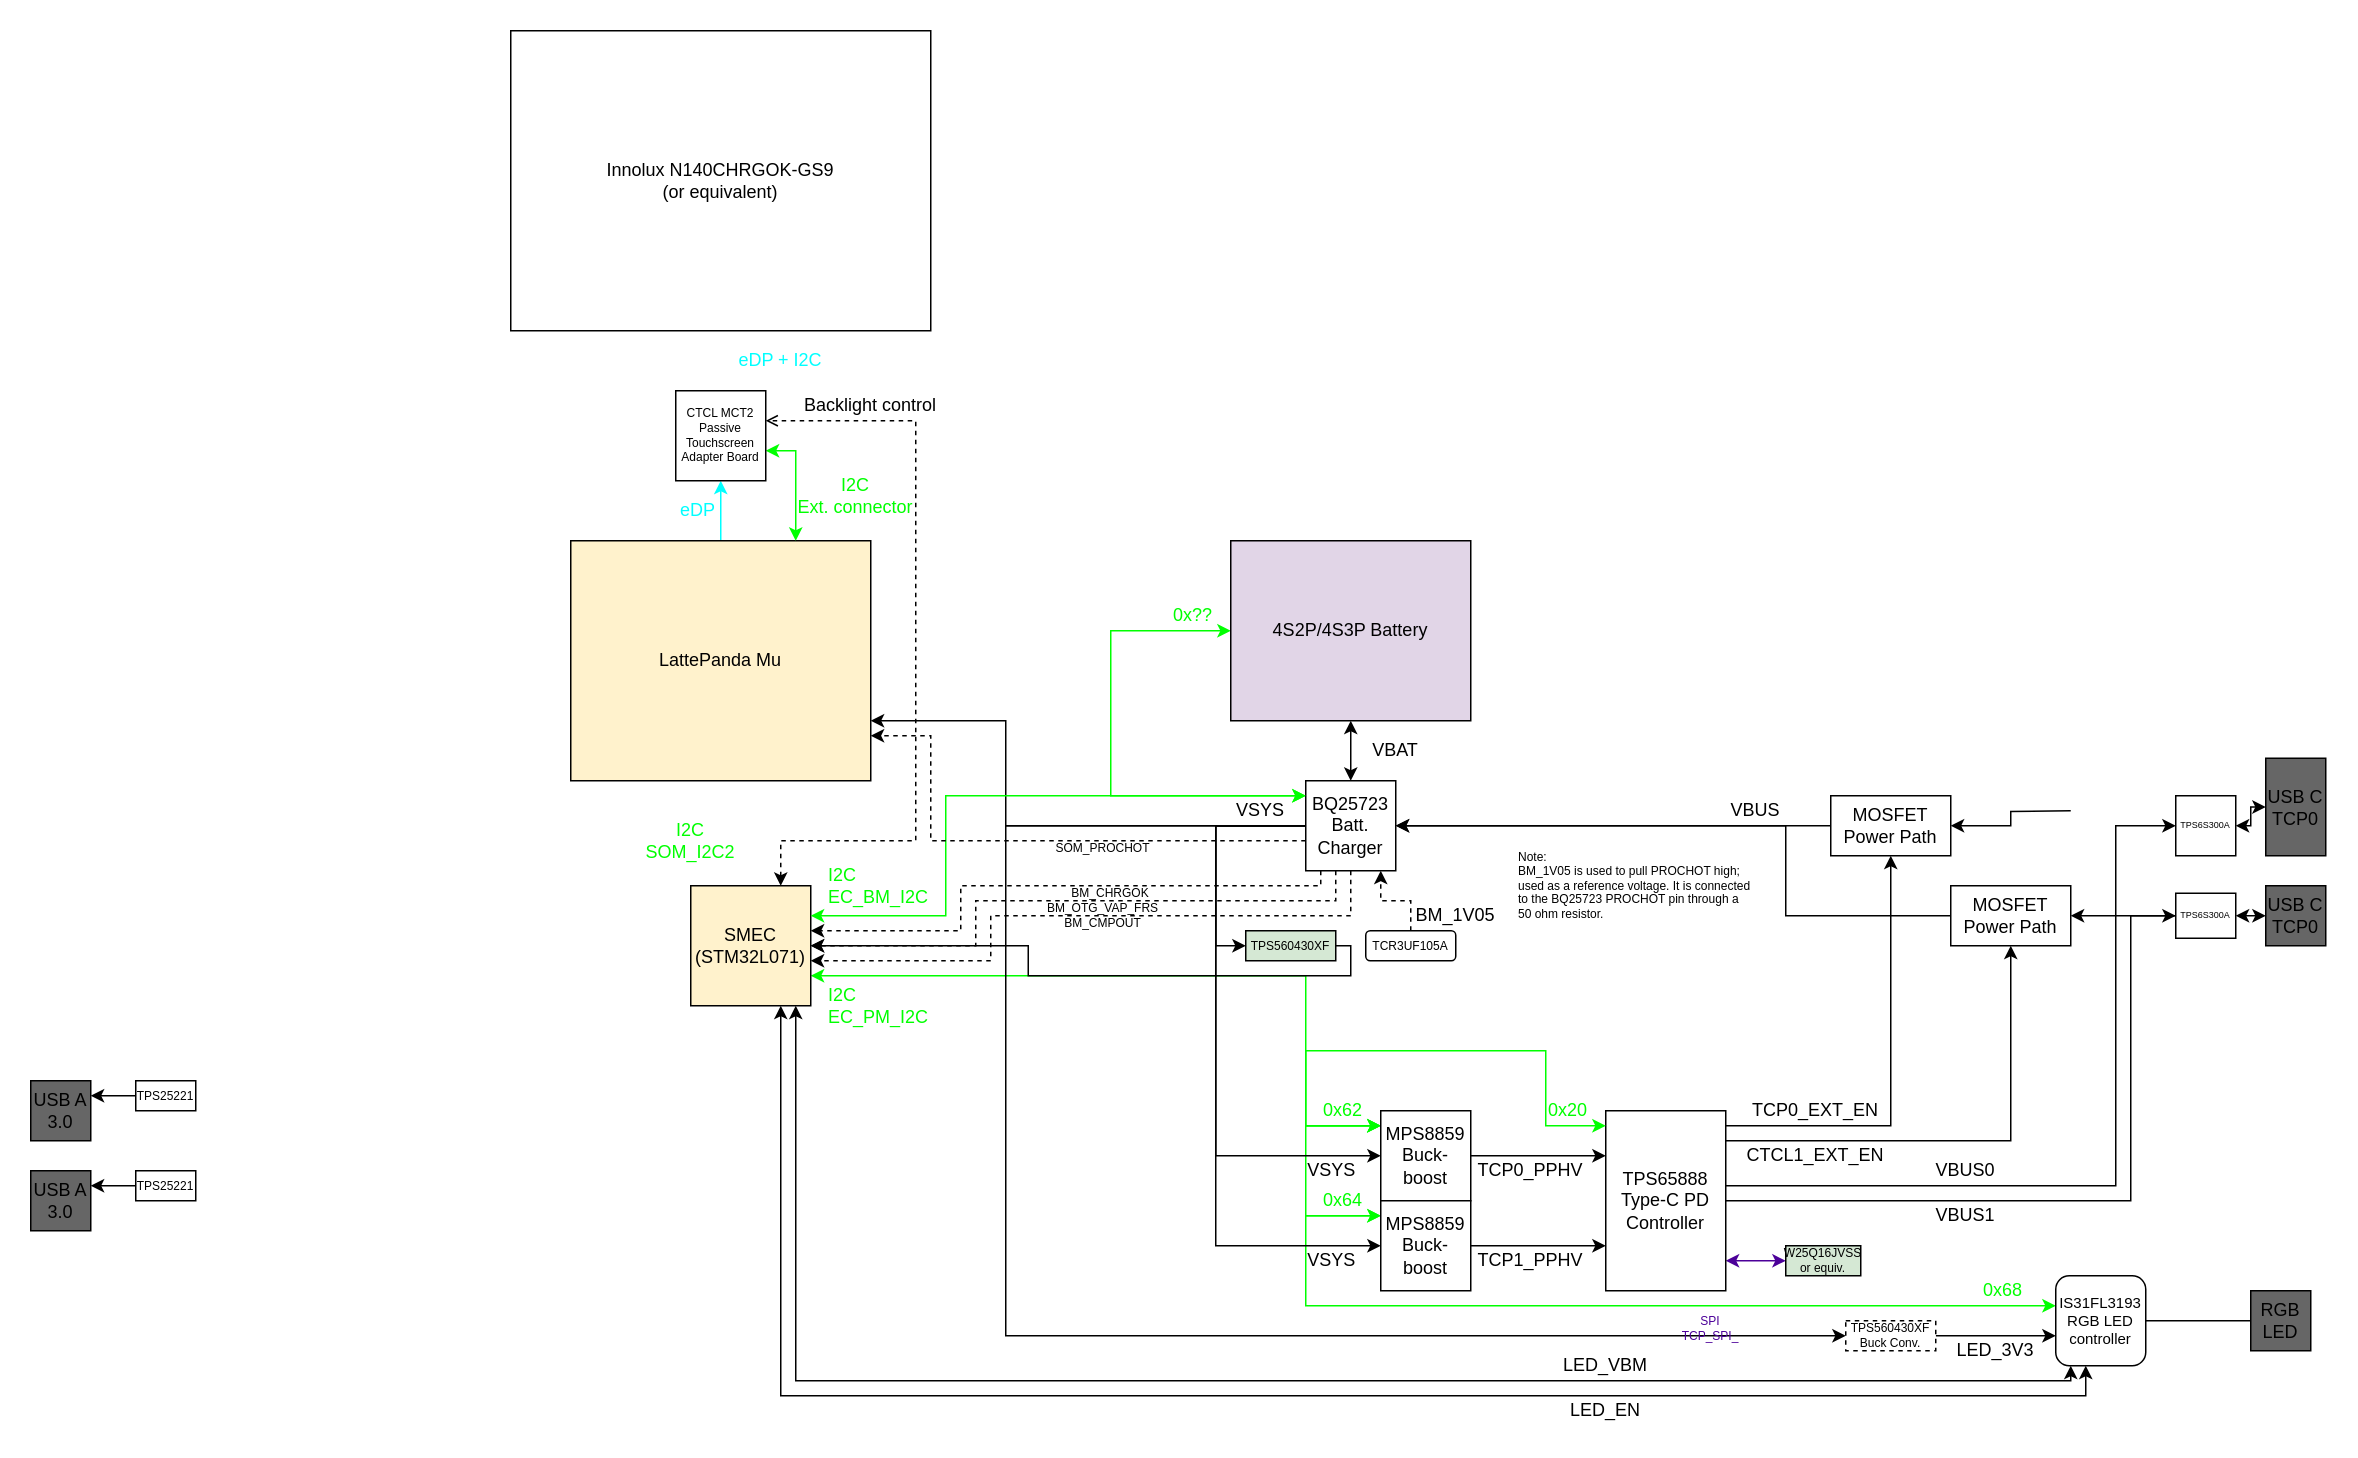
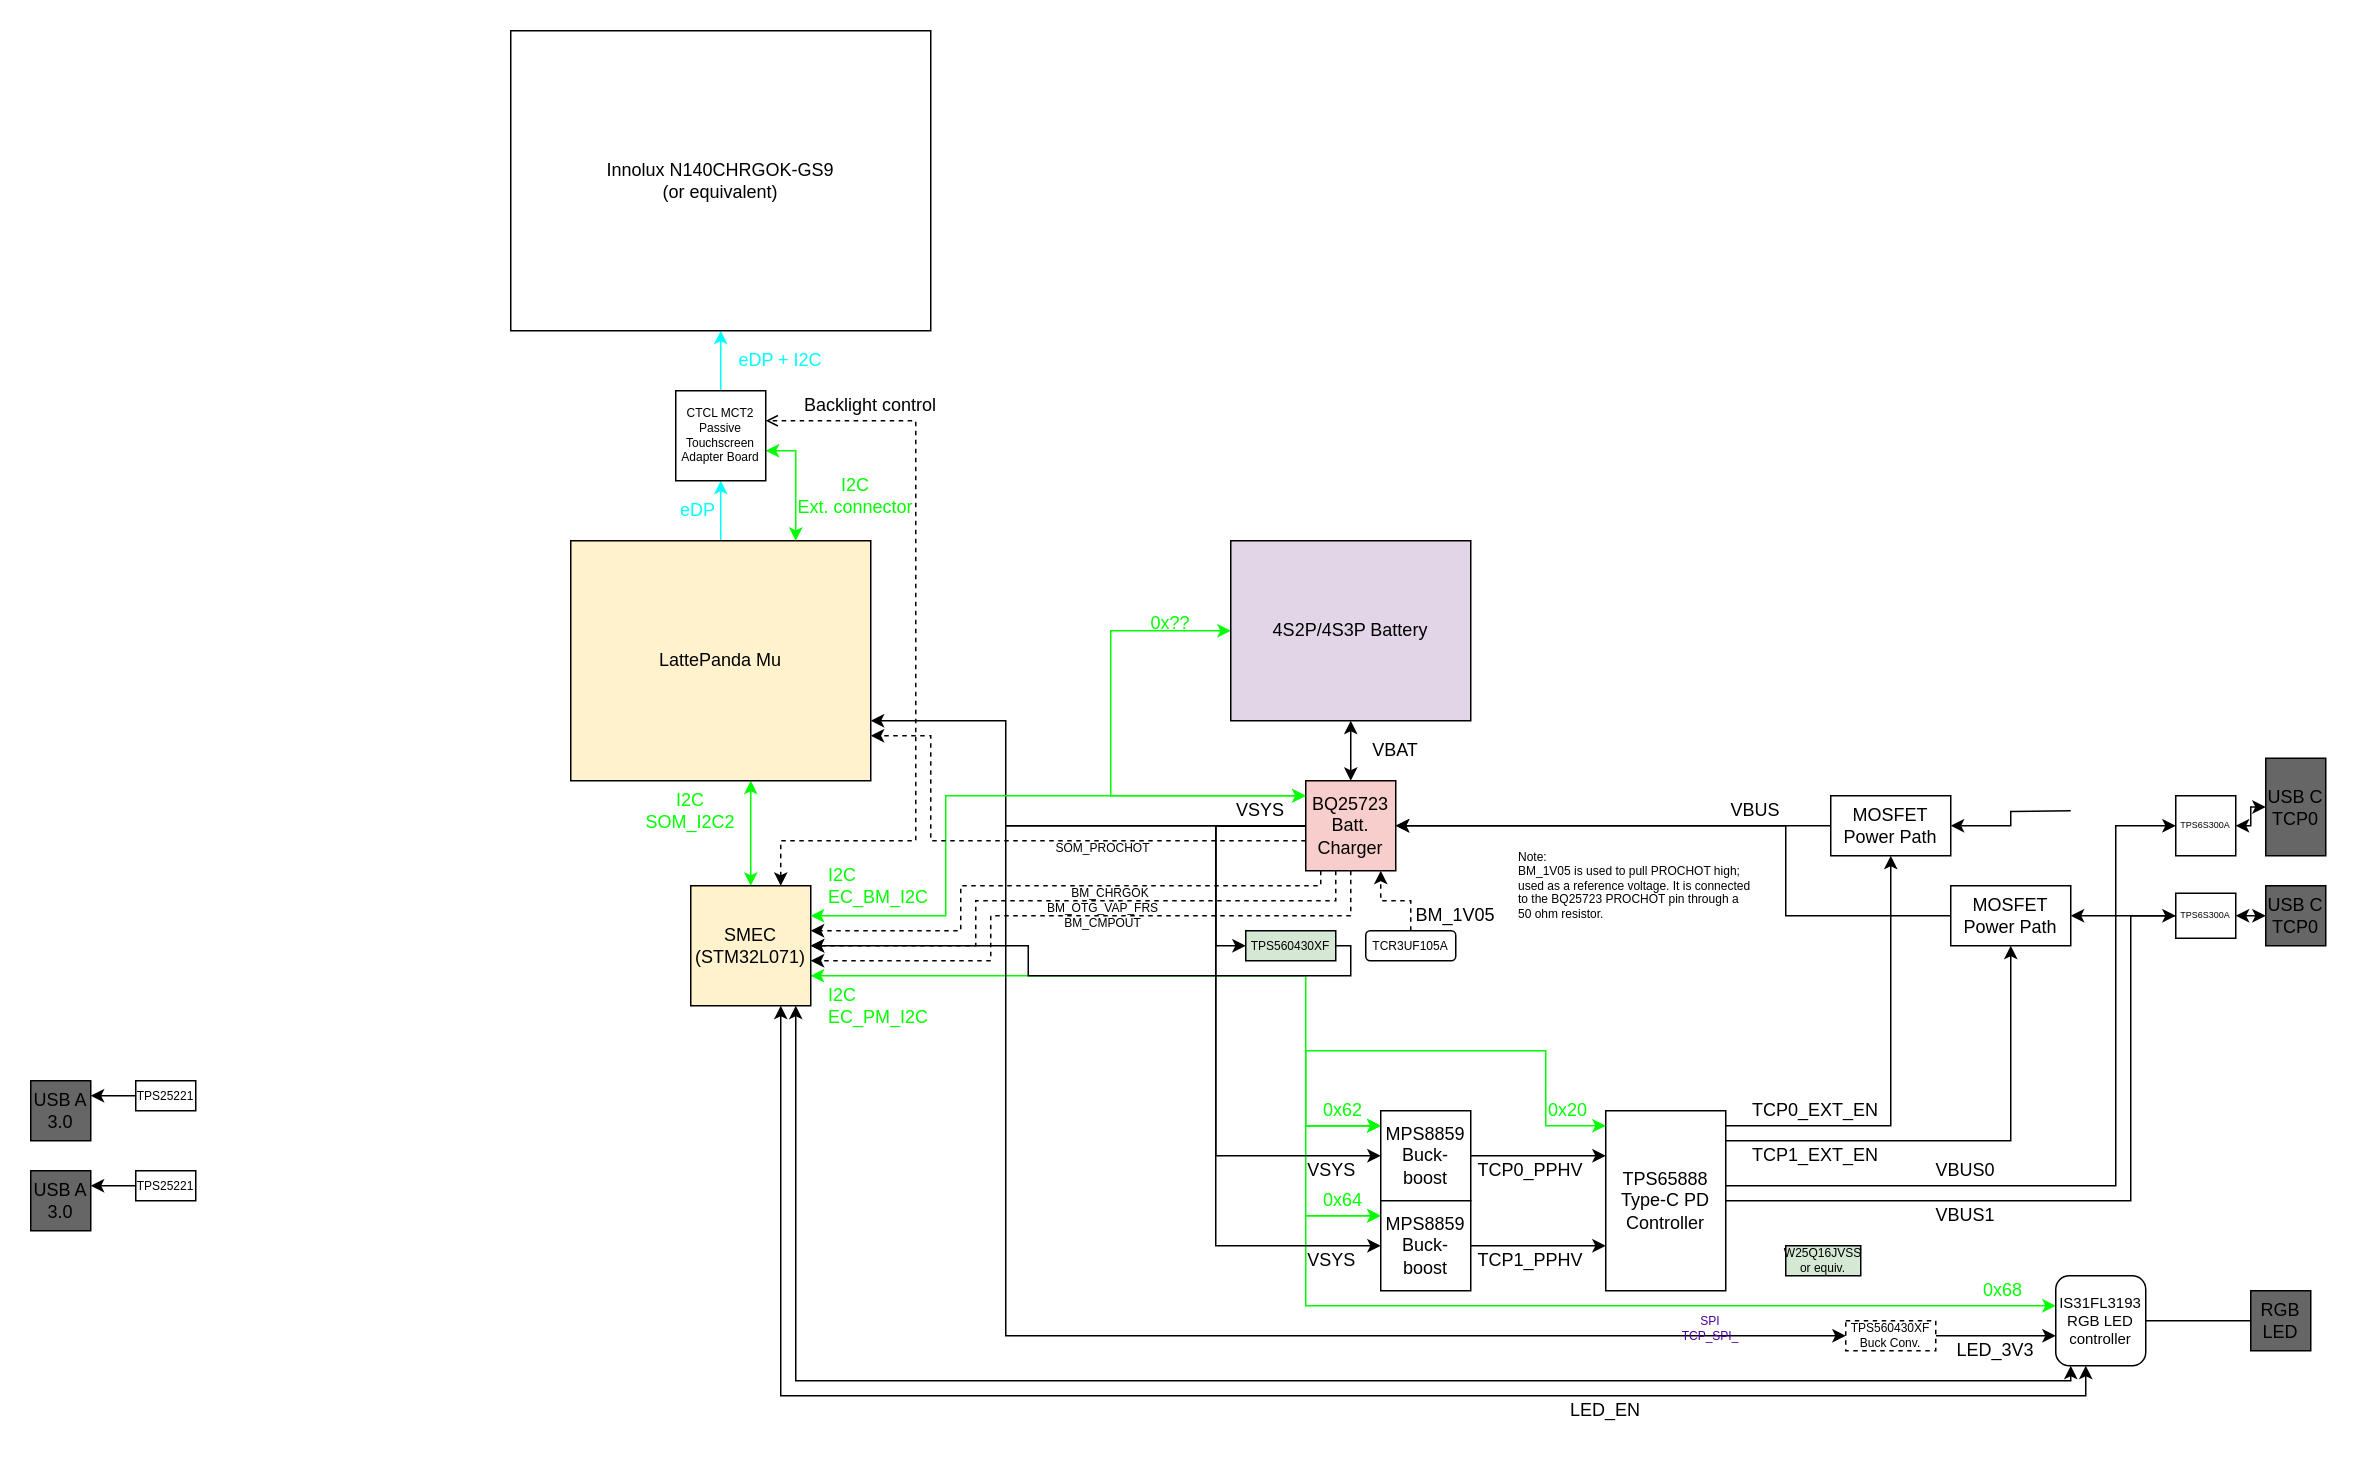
edge "CTCL MCT2 Passive Touchscreen Adapter Board" -> "Innolux N140CHRGOK-GS9(or equivalent)": added
node "0x??": moved (1193, 616) -> (1171, 623)
node "BQ25723 Batt. Charger": fillcolor #ffffff -> #f8cecc
edge "LattePanda Mu" -- "SMEC (STM32L071)": added
node "I2C SOM_I2C2": moved (691, 841) -> (691, 811)
node "CTCL1_EXT_EN": label "CTCL1_EXT_EN" -> "TCP1_EXT_EN"
edge "TPS65888 Type-C PD Controller" -- "W25Q16JVSS or equiv.": removed
node "LED_VBM": removed
